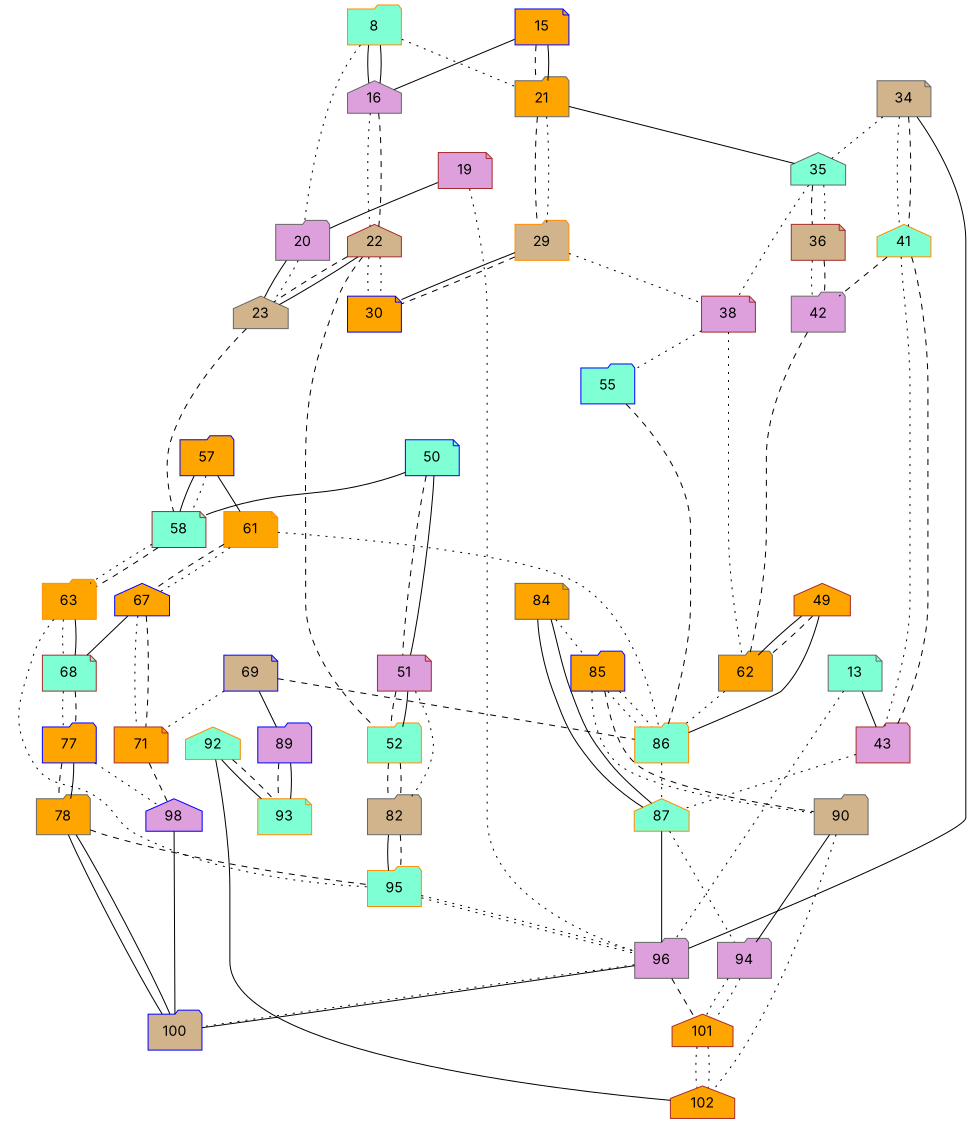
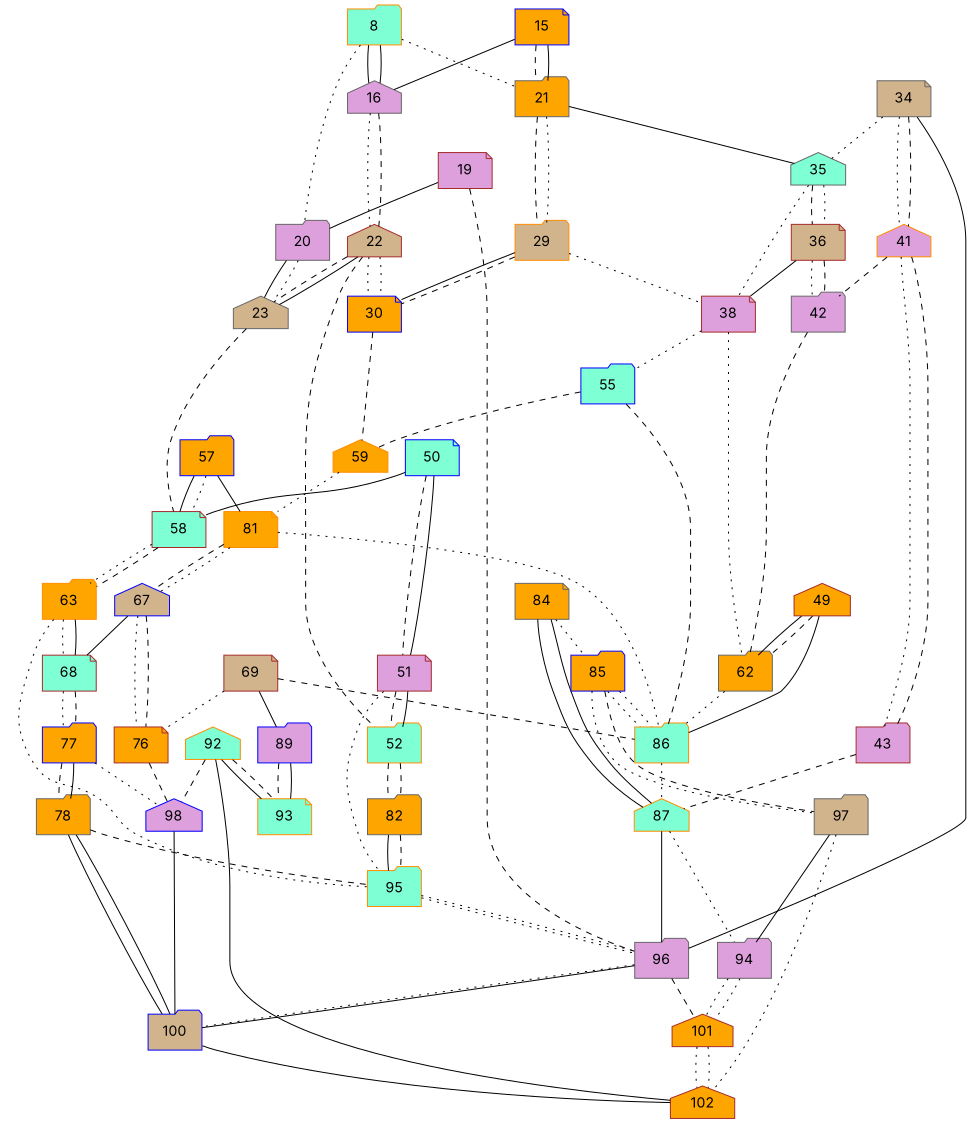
node "41": fillcolor aquamarine -> plum
edge "36" -- "38": added
node "59": added
node "61": label "61" -> "81"
node "67": fillcolor orange -> tan
edge "19" -- "96": style dotted -> dashed
node "69": color blue -> brown
node "13": removed
node "71": label "71" -> "76"
edge "51" -- "82": now "51" -- "95"
edge "92" -- "98": added
edge "43" -- "87": style dotted -> dashed
node "82": fillcolor tan -> orange
node "90": label "90" -> "97"
edge "100" -- "102": added
